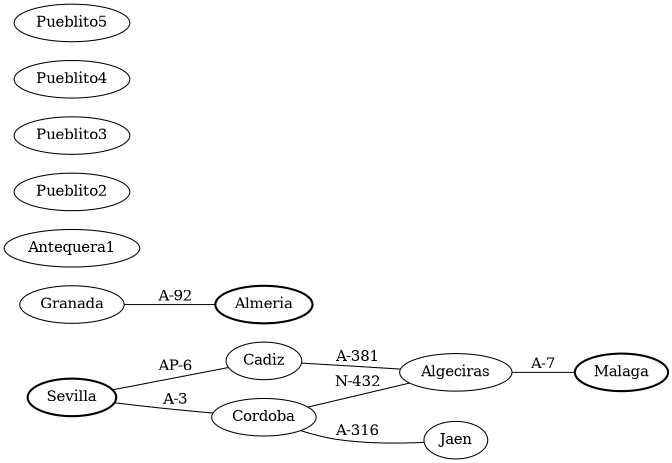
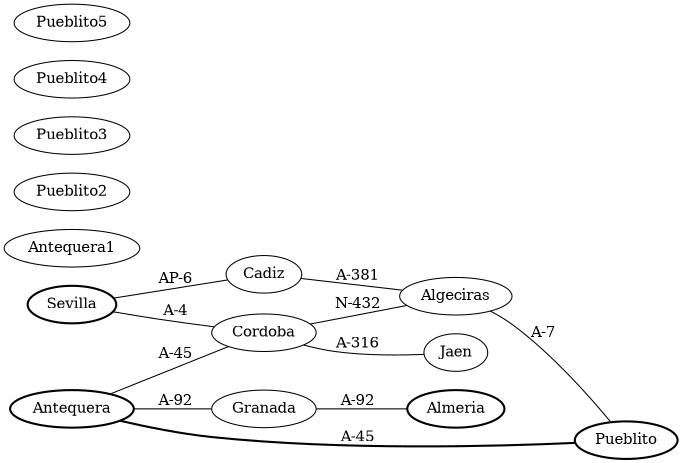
node "Malaga": label "Malaga" -> "Pueblito"
edge "Sevilla" -- "Cordoba": label "A-3" -> "A-4"
node "Antequera": added
